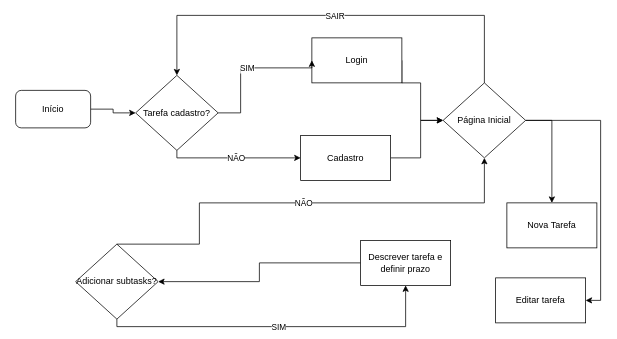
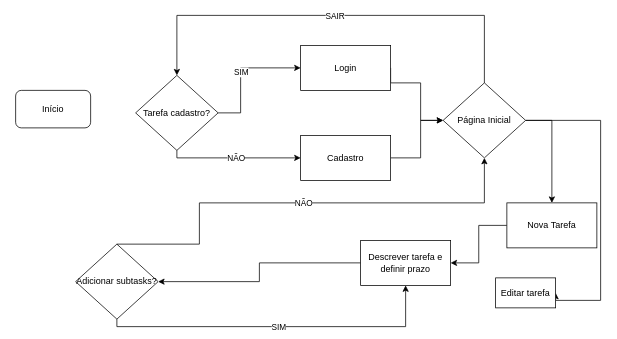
node "Login": moved (357, 60) -> (345, 68)
edge "Início" -> "Tarefa cadastro?": removed
edge "Nova Tarefa" -> "Descrever tarefa e definir prazo": added
node "Editar tarefa": size 90x45 -> 60x30
